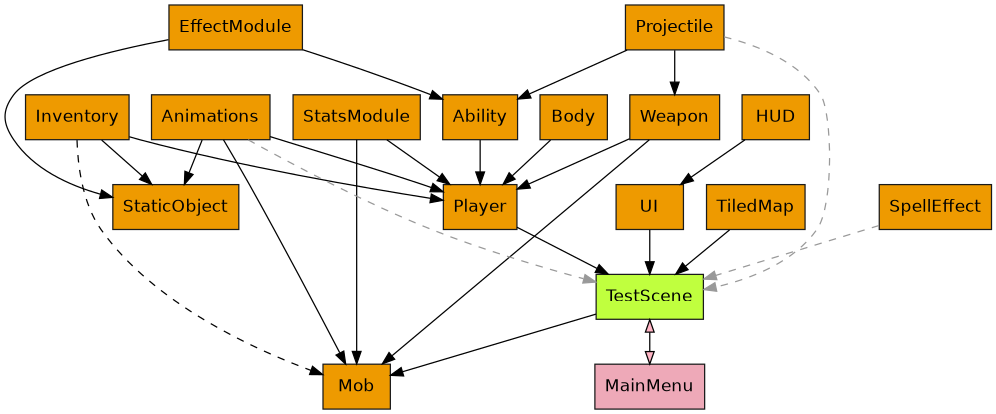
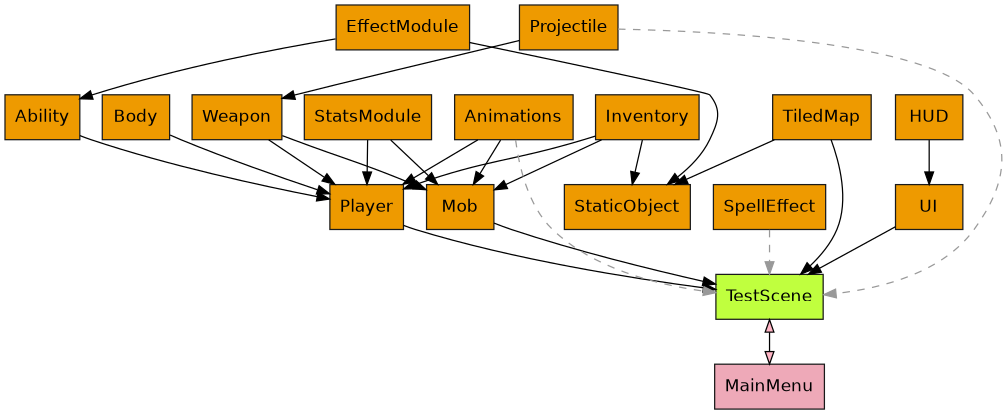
edge "Projectile" -> "Ability": removed
edge "Animations" -> "StaticObject": now "TiledMap" -> "StaticObject"
edge "Inventory" -> "Mob": style dashed -> solid
edge "TestScene" -> "Mob": reversed
